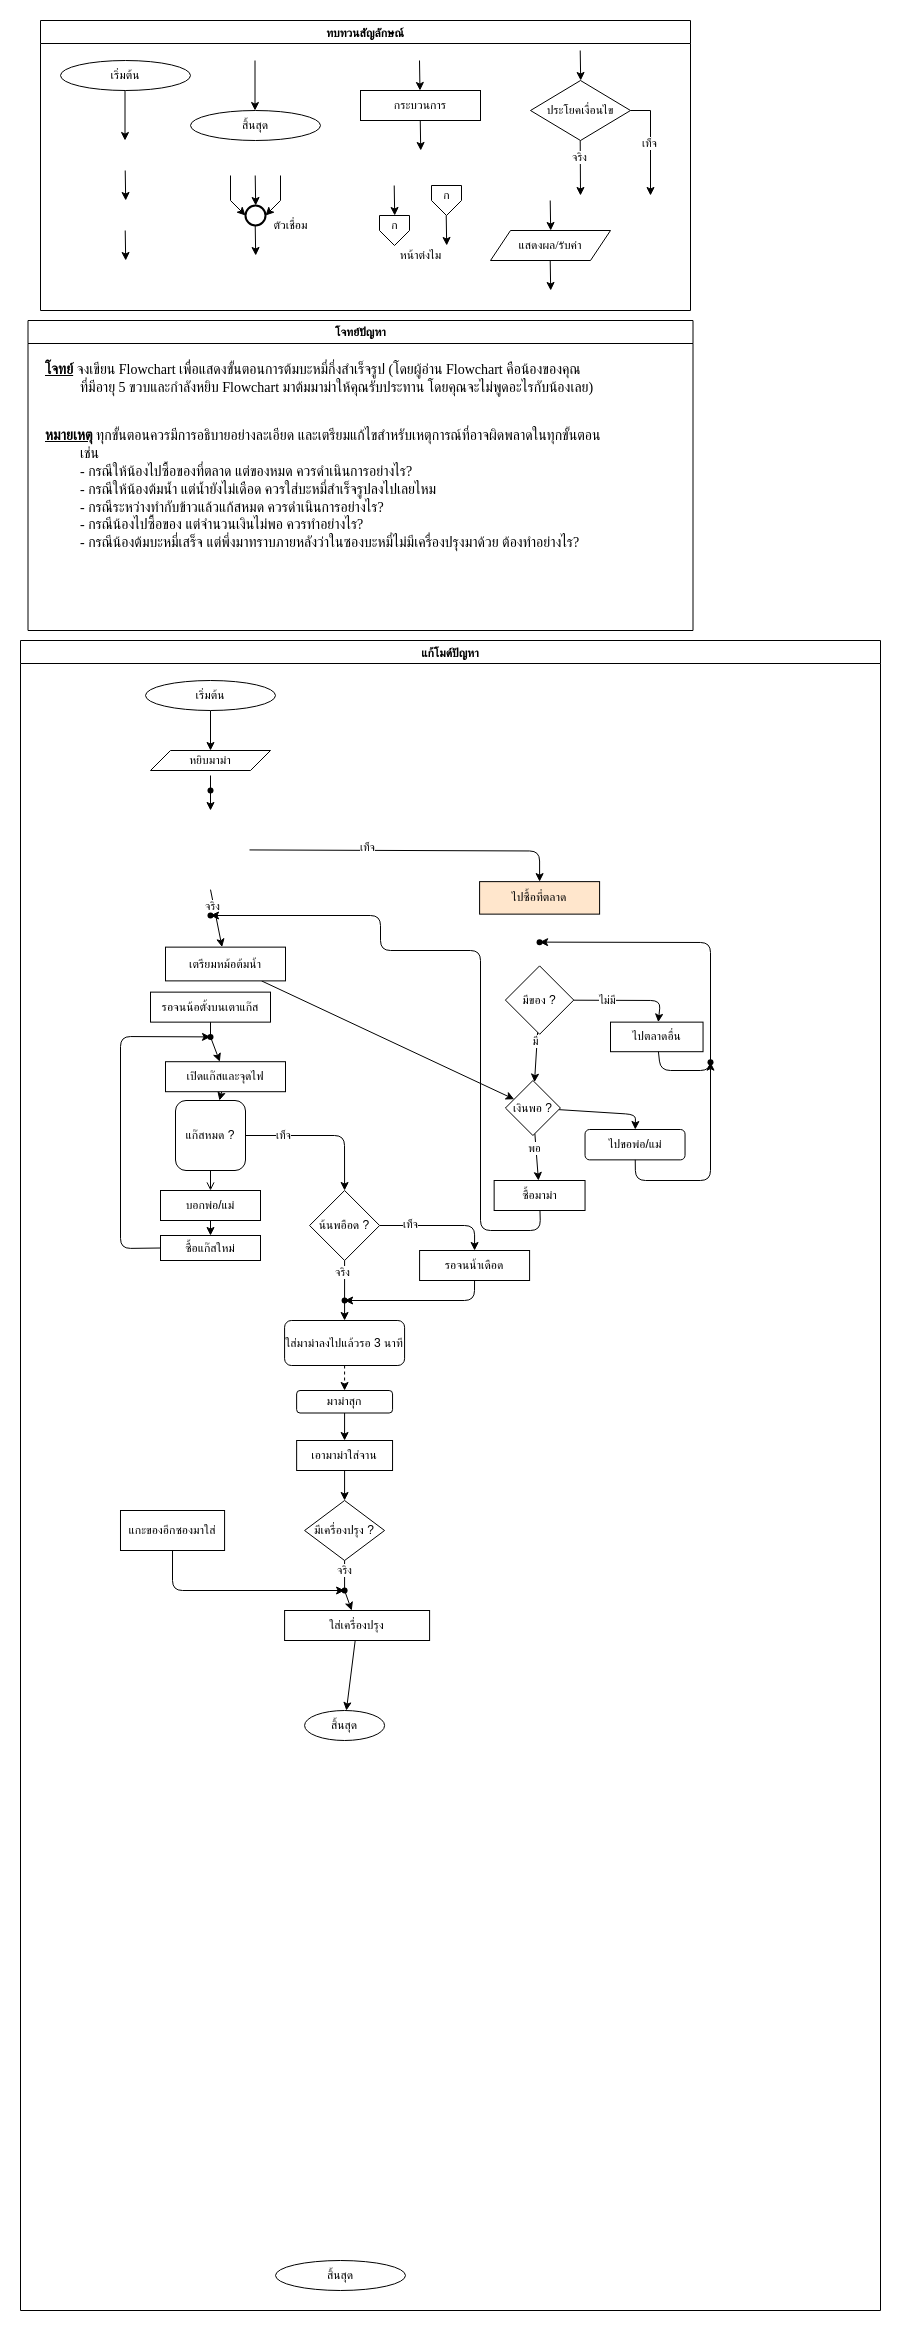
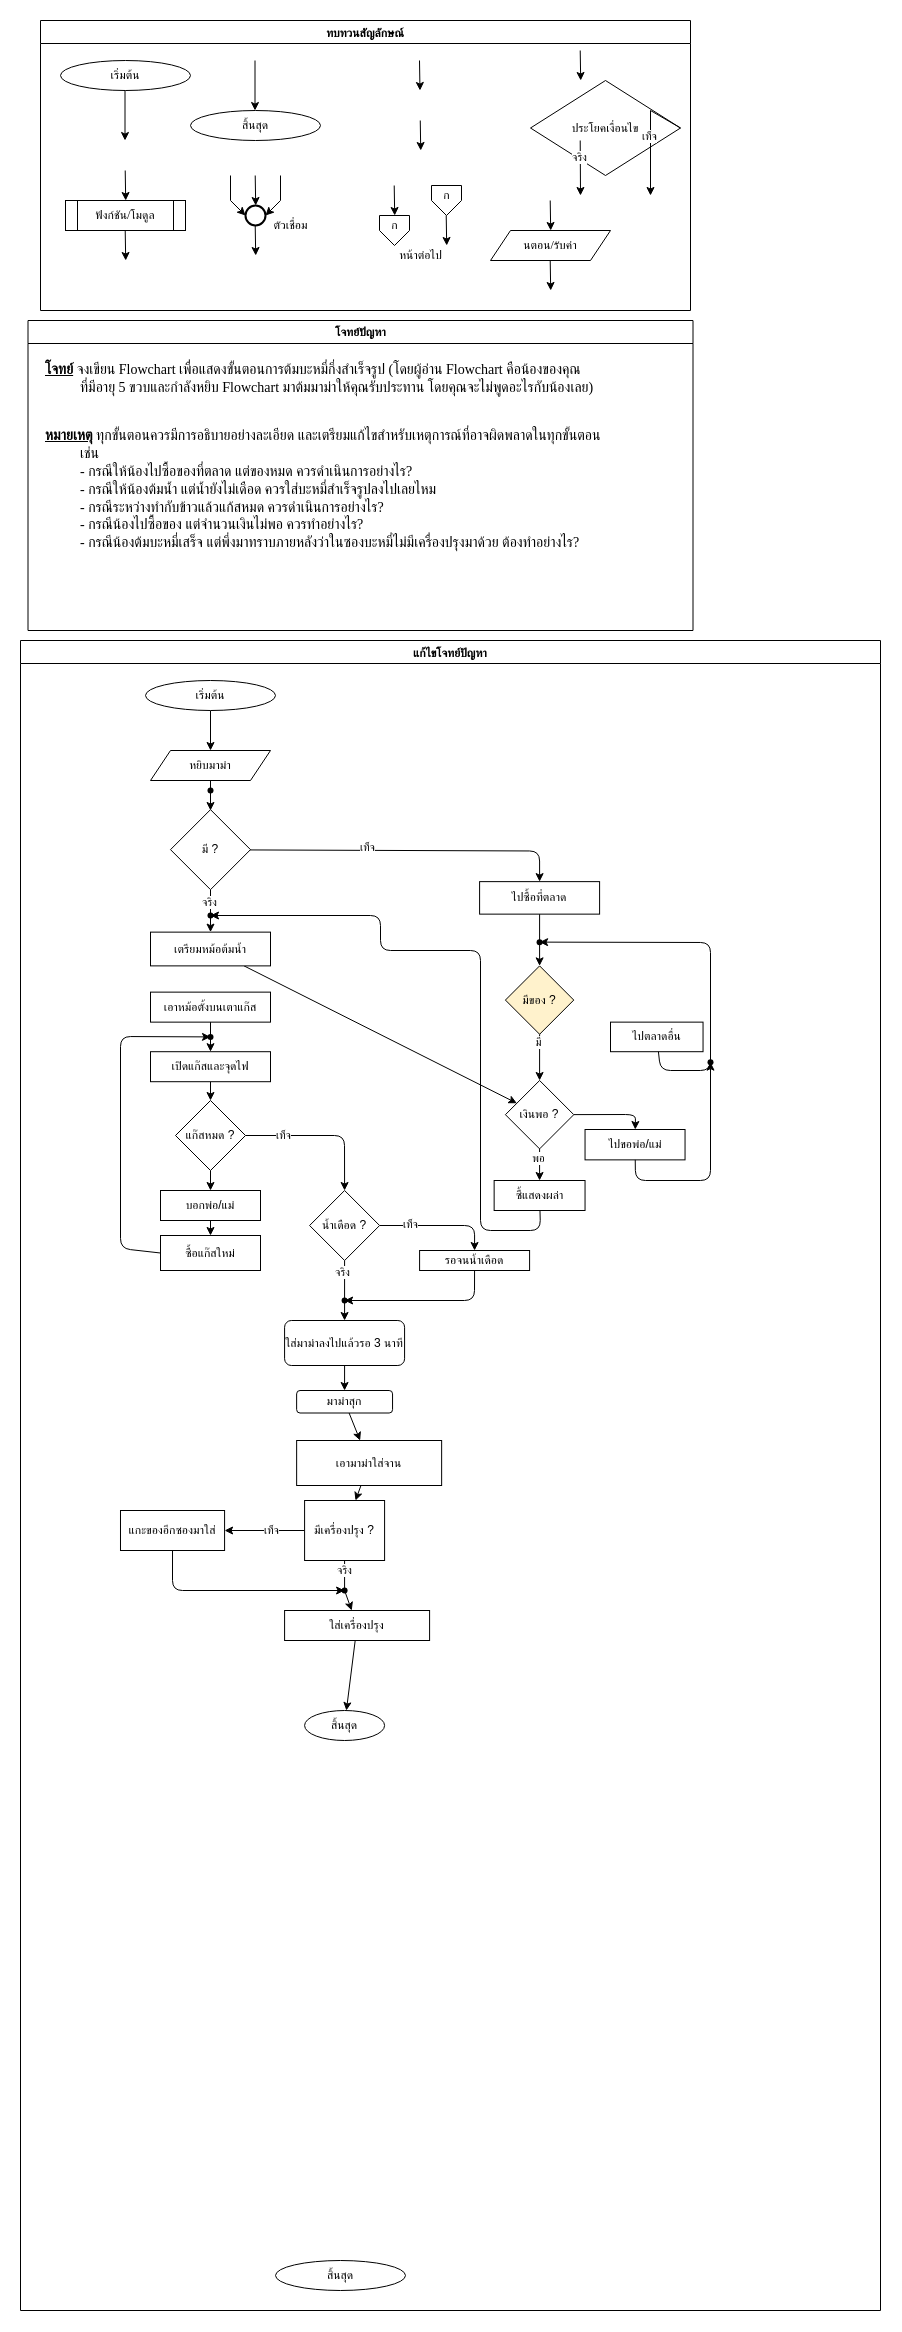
node "กระบวนการ": removed
node "ประโยคเงื่อนไข": size 100x60 -> 150x95
node "ฟังก์ชัน/โมดูล": added
node "แสดงผล/รับค่า": label "แสดงผล/รับค่า" -> "นตอน/รับค่า"
node "หน้าต่งไม": label "หน้าต่งไม" -> "หน้าต่อไป"
node "แก้โมด์ปัญหา": label "แก้โมด์ปัญหา" -> "แก้ไขโจทย์ปัญหา"
node "หยิบมาม่า": size 120x20 -> 120x30
node "มี ?": added
node "ไปซื้อที่ตลาด": fillcolor #ffe6cc -> #ffffff
edge "ไปซื้อที่ตลาด" -> "มีของ ?": added
node "เตรียมหม้อต้มน้ำ": moved (226, 964) -> (211, 949)
node "มีของ ?": fillcolor #ffffff -> #fff2cc
edge "มีของ ?" -> "ไปตลาดอื่น": removed, label "ไม่มี"
node "รอจนน้อตั้งบนเตาแก๊ส": label "รอจนน้อตั้งบนเตาแก๊ส" -> "เอาหม้อตั้งบนเตาแก๊ส"
node "เปิดแก๊สและจุดไฟ": moved (226, 1077) -> (211, 1067)
node "เงินพอ ?": size 55x55 -> 68x68
node "แก๊สหมด ?": shape rounded rectangle -> diamond
node "ไปขอพ่อ/แม่": shape rounded rectangle -> rectangle
edge "แก๊สหมด ?" -> "บอกพ่อ/แม่": arrowhead open -> classic
node "ซื้อมาม่า": label "ซื้อมาม่า" -> "ซื้แสดงผล่า"
node "น้นพอือด ?": label "น้นพอือด ?" -> "น้ำเดือด ?"
node "ซื้อแก๊สใหม่": size 100x25 -> 100x35
node "รอจนน้ำเดือด": size 110x30 -> 110x20
edge "ใส่มาม่าลงไปแล้วรอ 3 นาที" -> "มาม่าสุก": style dashed -> solid
node "เอามาม่าใส่จาน": size 96x30 -> 145x45
edge "มีเครื่องปรุง ?" -> "แกะของอีกซองมาใส่": added, label "เท็จ"
node "มีเครื่องปรุง ?": shape diamond -> rectangle
